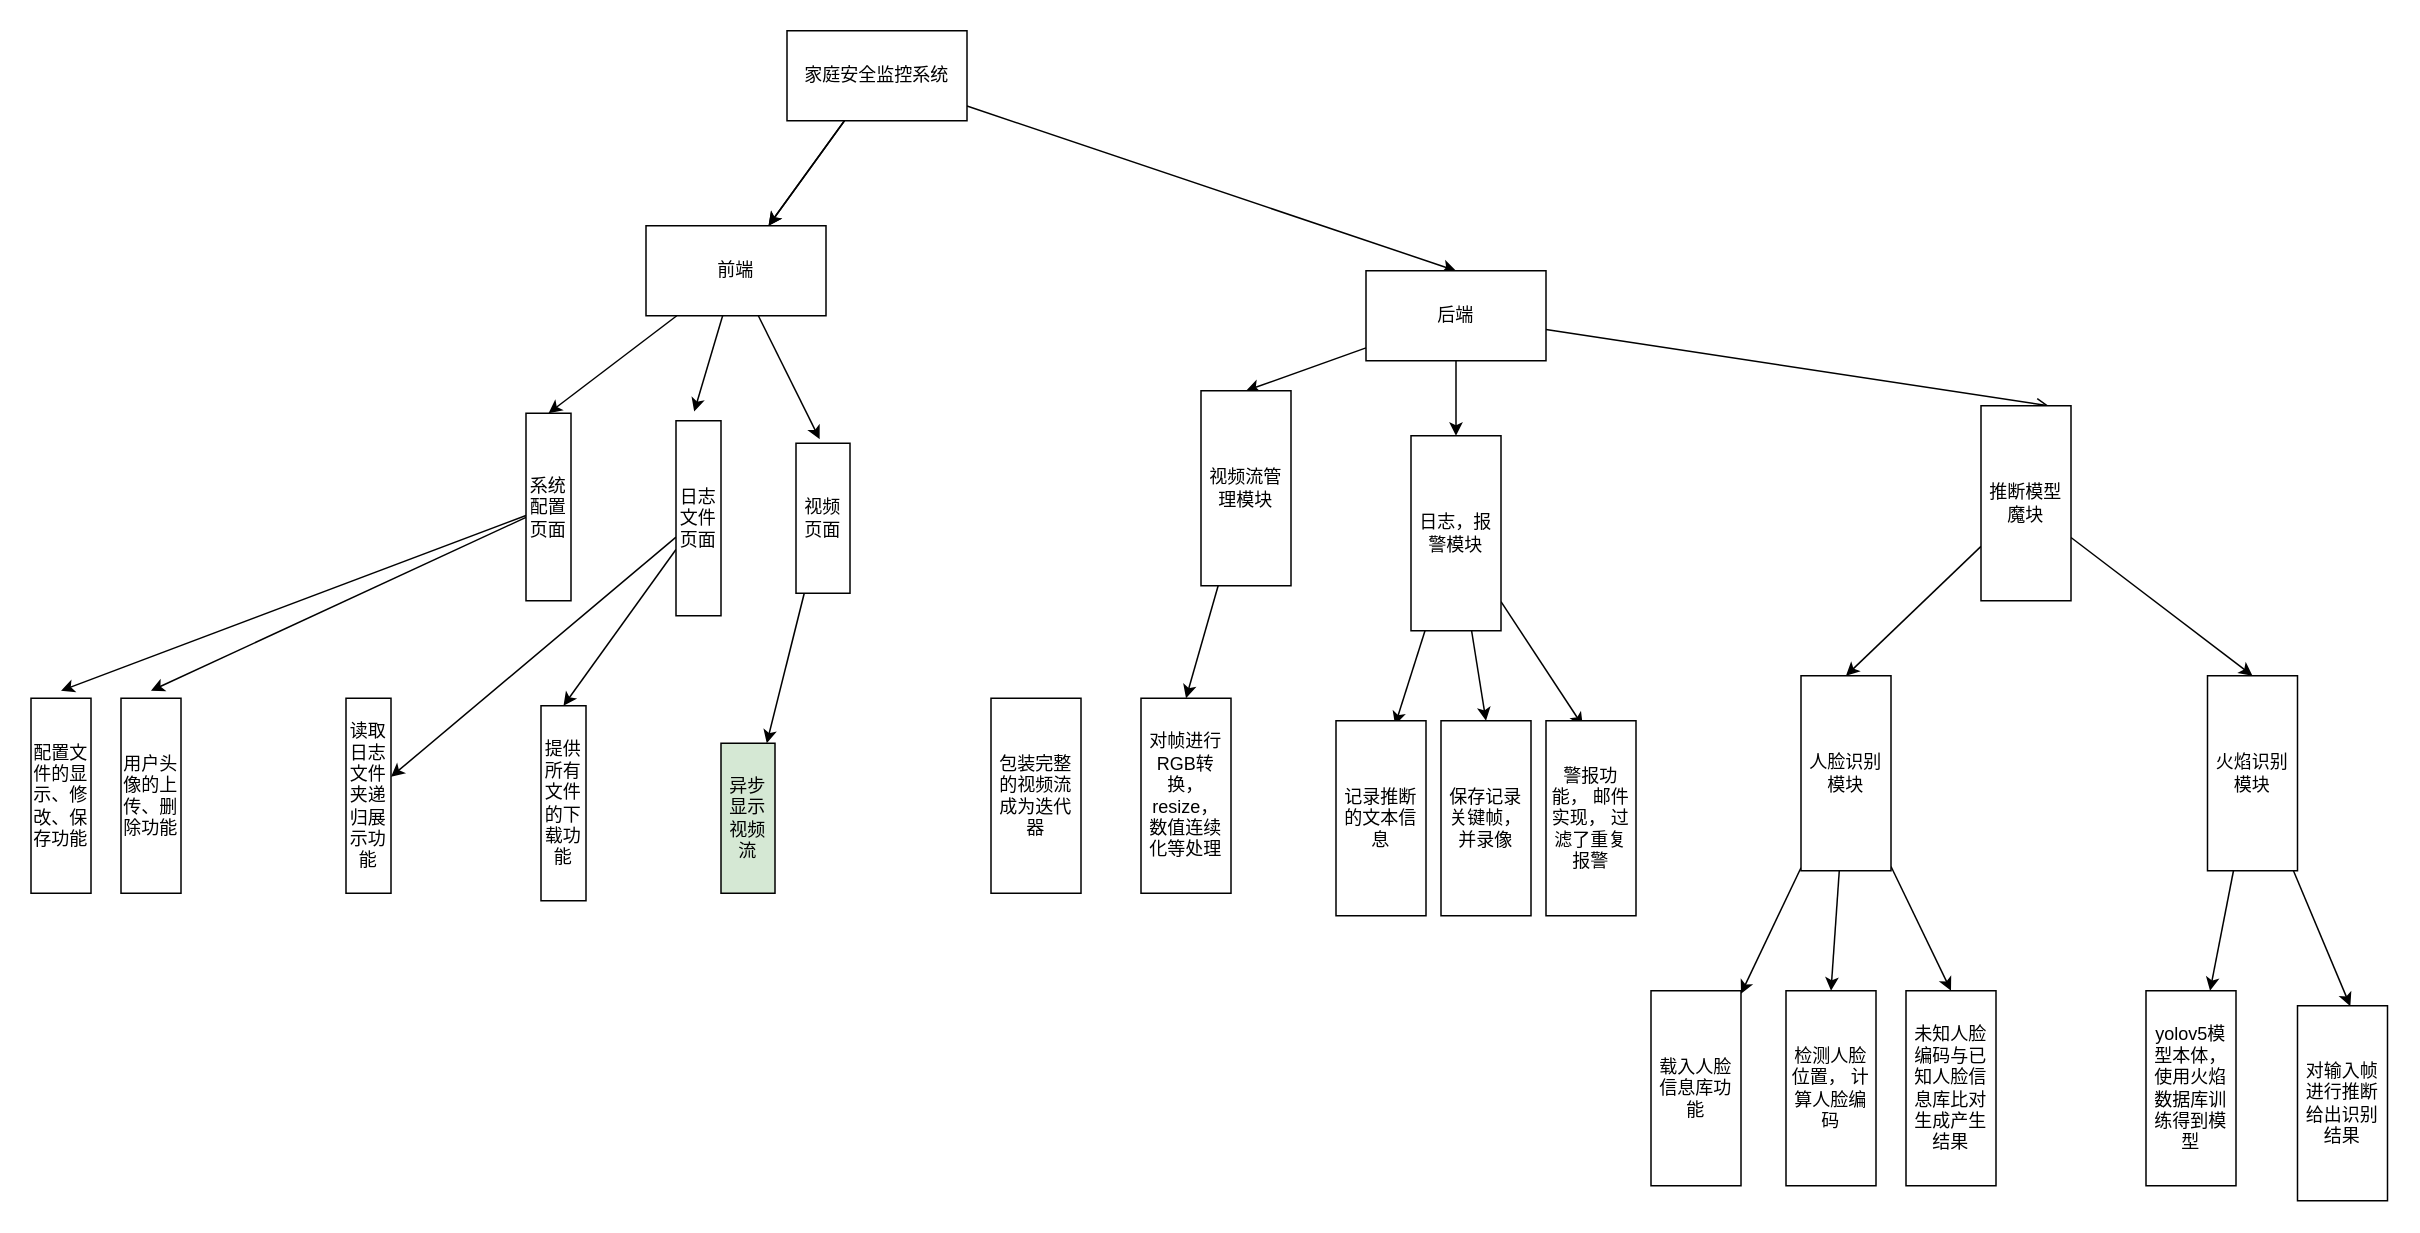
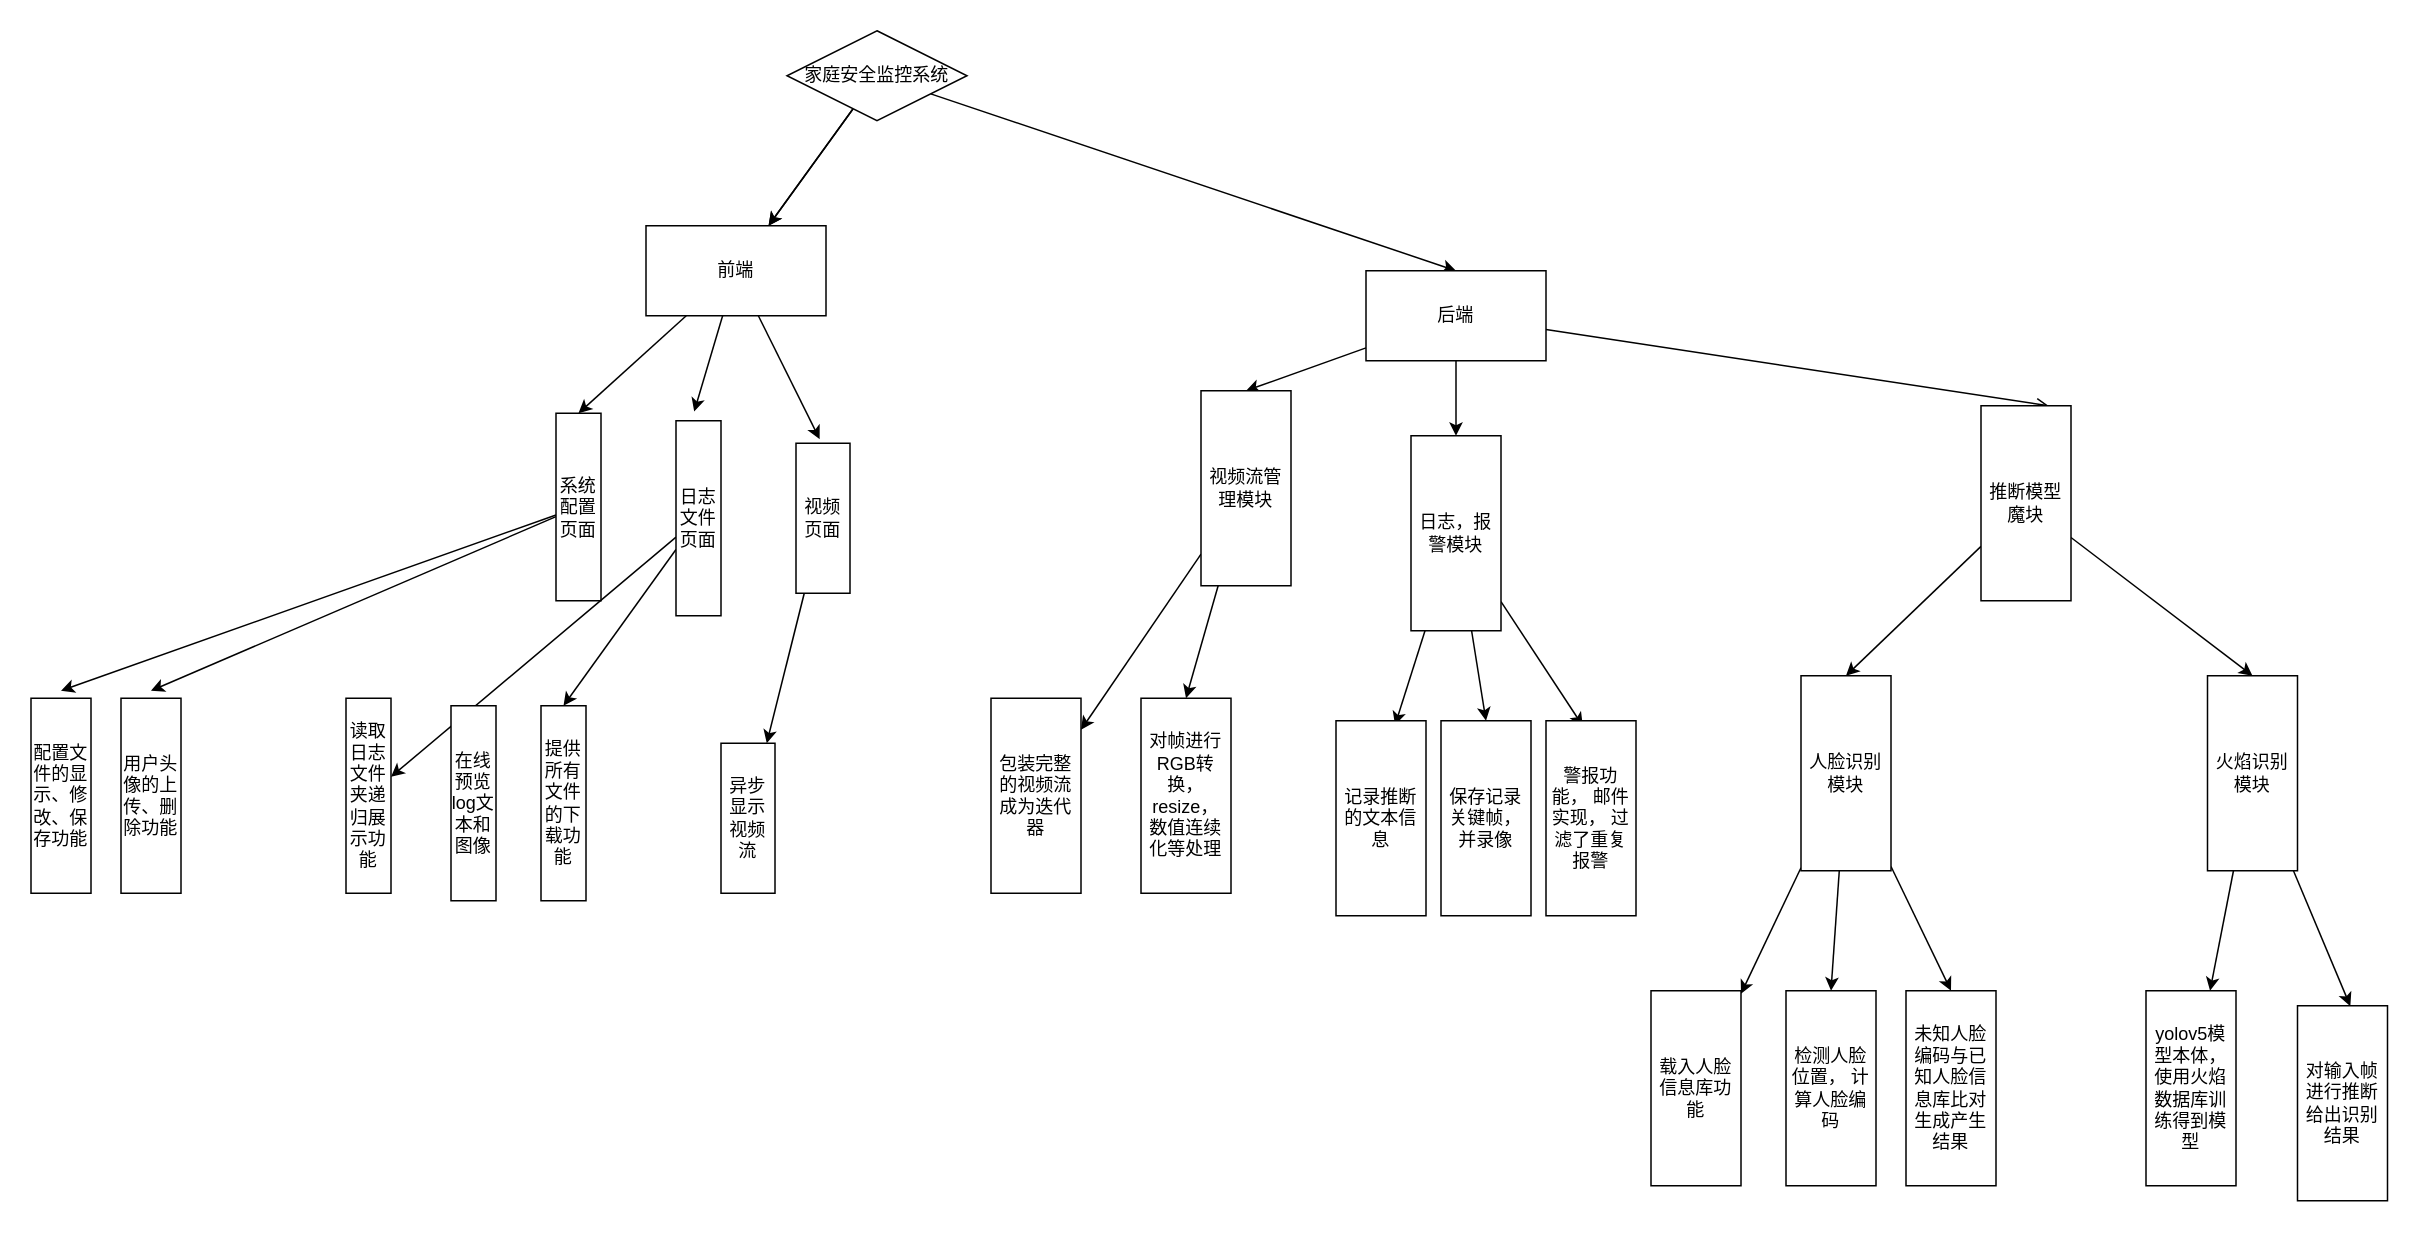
node "家庭安全监控系统": shape rectangle -> diamond
node "系统配置页面": moved (548, 507) -> (578, 507)
edge "视频流管理模块" -> "包装完整的视频流成为迭代器": added
node "在线预览log文本和图像": added
node "异步显示视频流": fillcolor #d5e8d4 -> #ffffff
